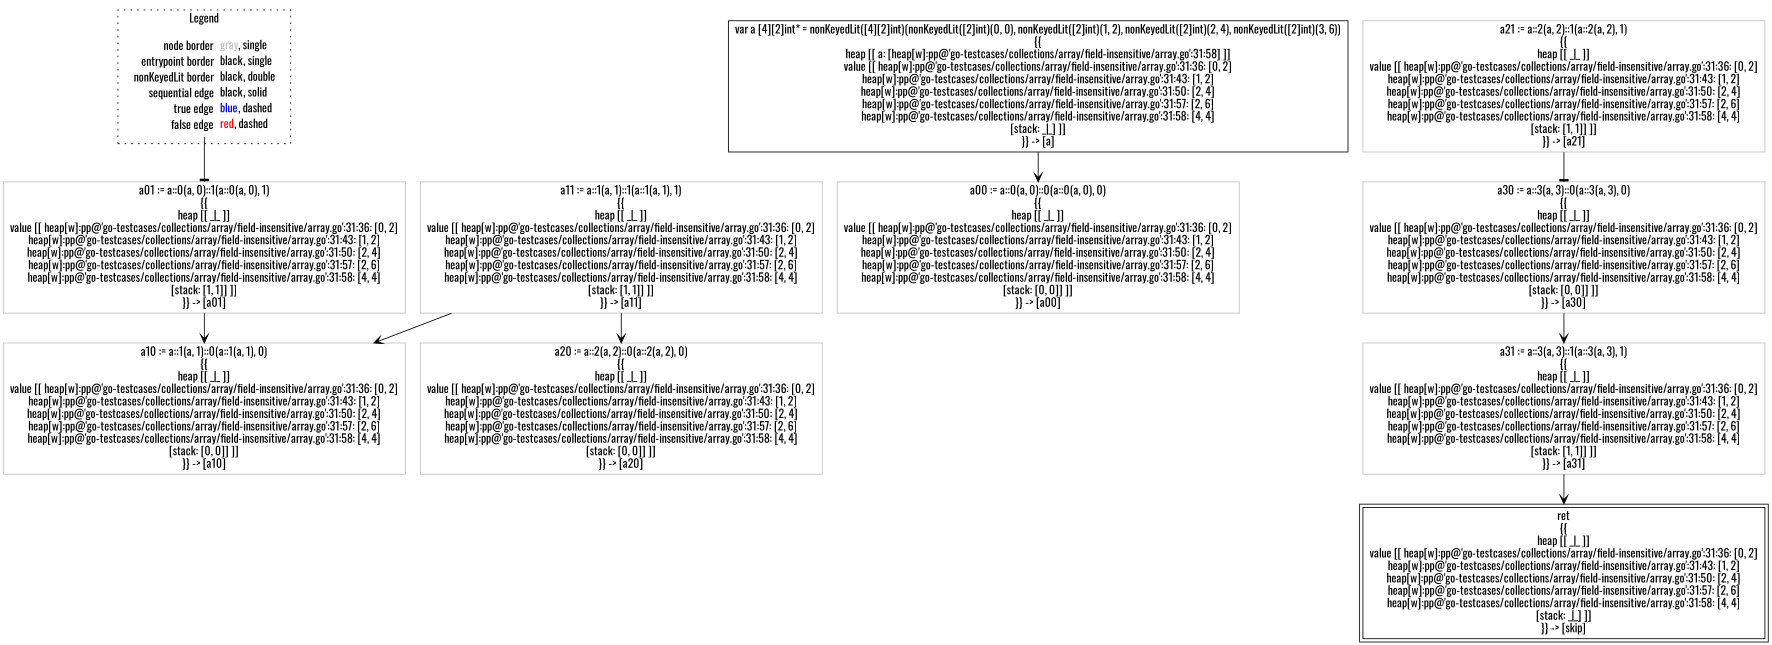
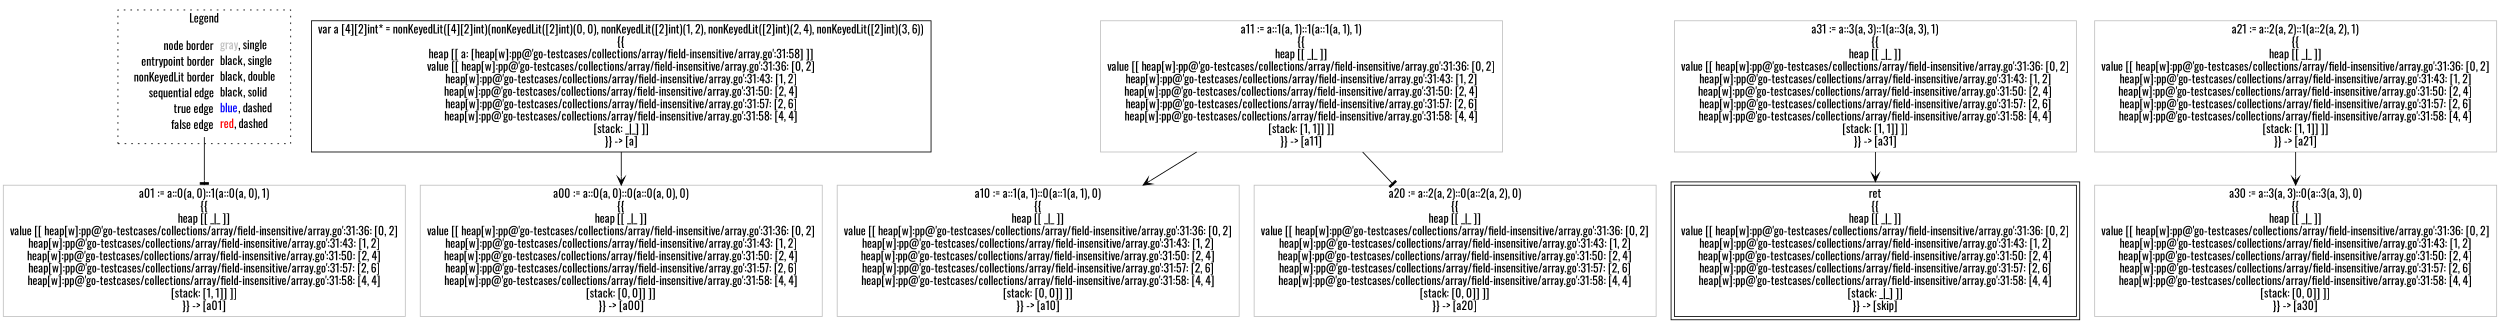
edge "a21 := a::2(a, 2)::1(a::2(a, 2), 1)" -> "a30 := a::3(a, 3)::0(a::3(a, 3), 0)": arrowhead tee -> vee
edge "a01 := a::0(a, 0)::1(a::0(a, 0), 1)" -> "a10 := a::1(a, 1)::0(a::1(a, 1), 0)": removed
edge "a11 := a::1(a, 1)::1(a::1(a, 1), 1)" -> "a20 := a::2(a, 2)::0(a::2(a, 2), 0)": arrowhead vee -> tee
edge "a30 := a::3(a, 3)::0(a::3(a, 3), 0)" -> "a31 := a::3(a, 3)::1(a::3(a, 3), 1)": removed
